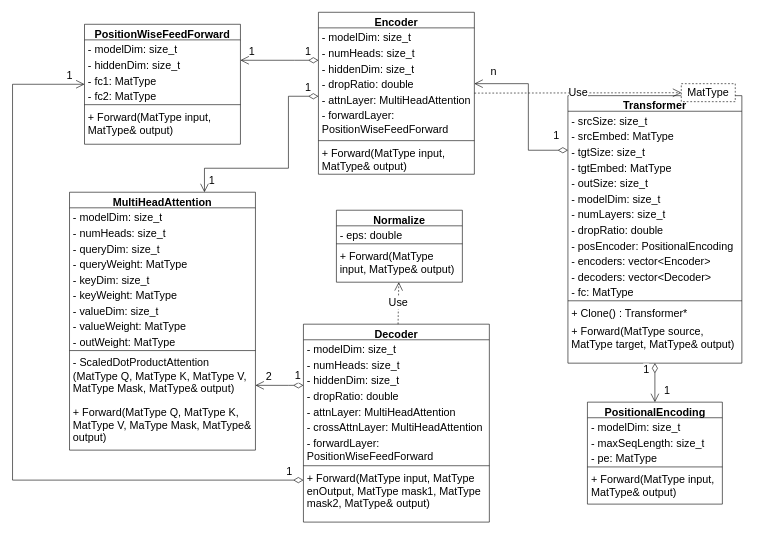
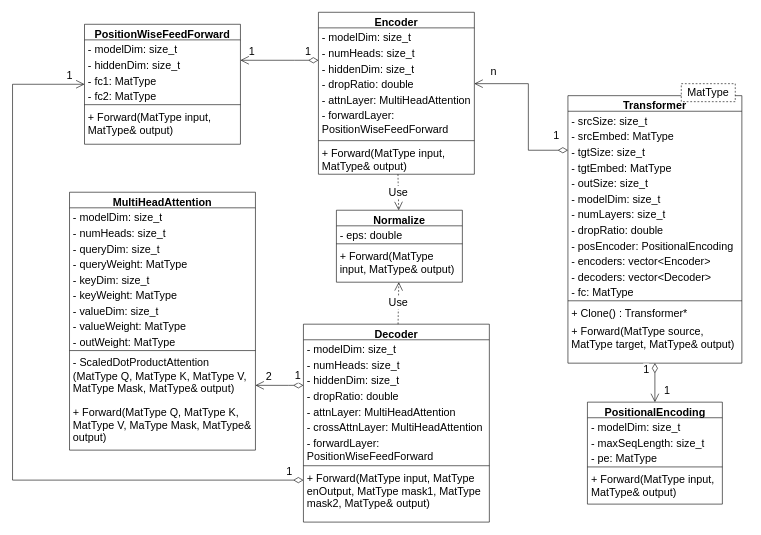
edge "Encoder" -> "MatType": now "Encoder" -> "Normalize"
edge "Encoder" -- "MultiHeadAttention": removed, labels "1", "1"
